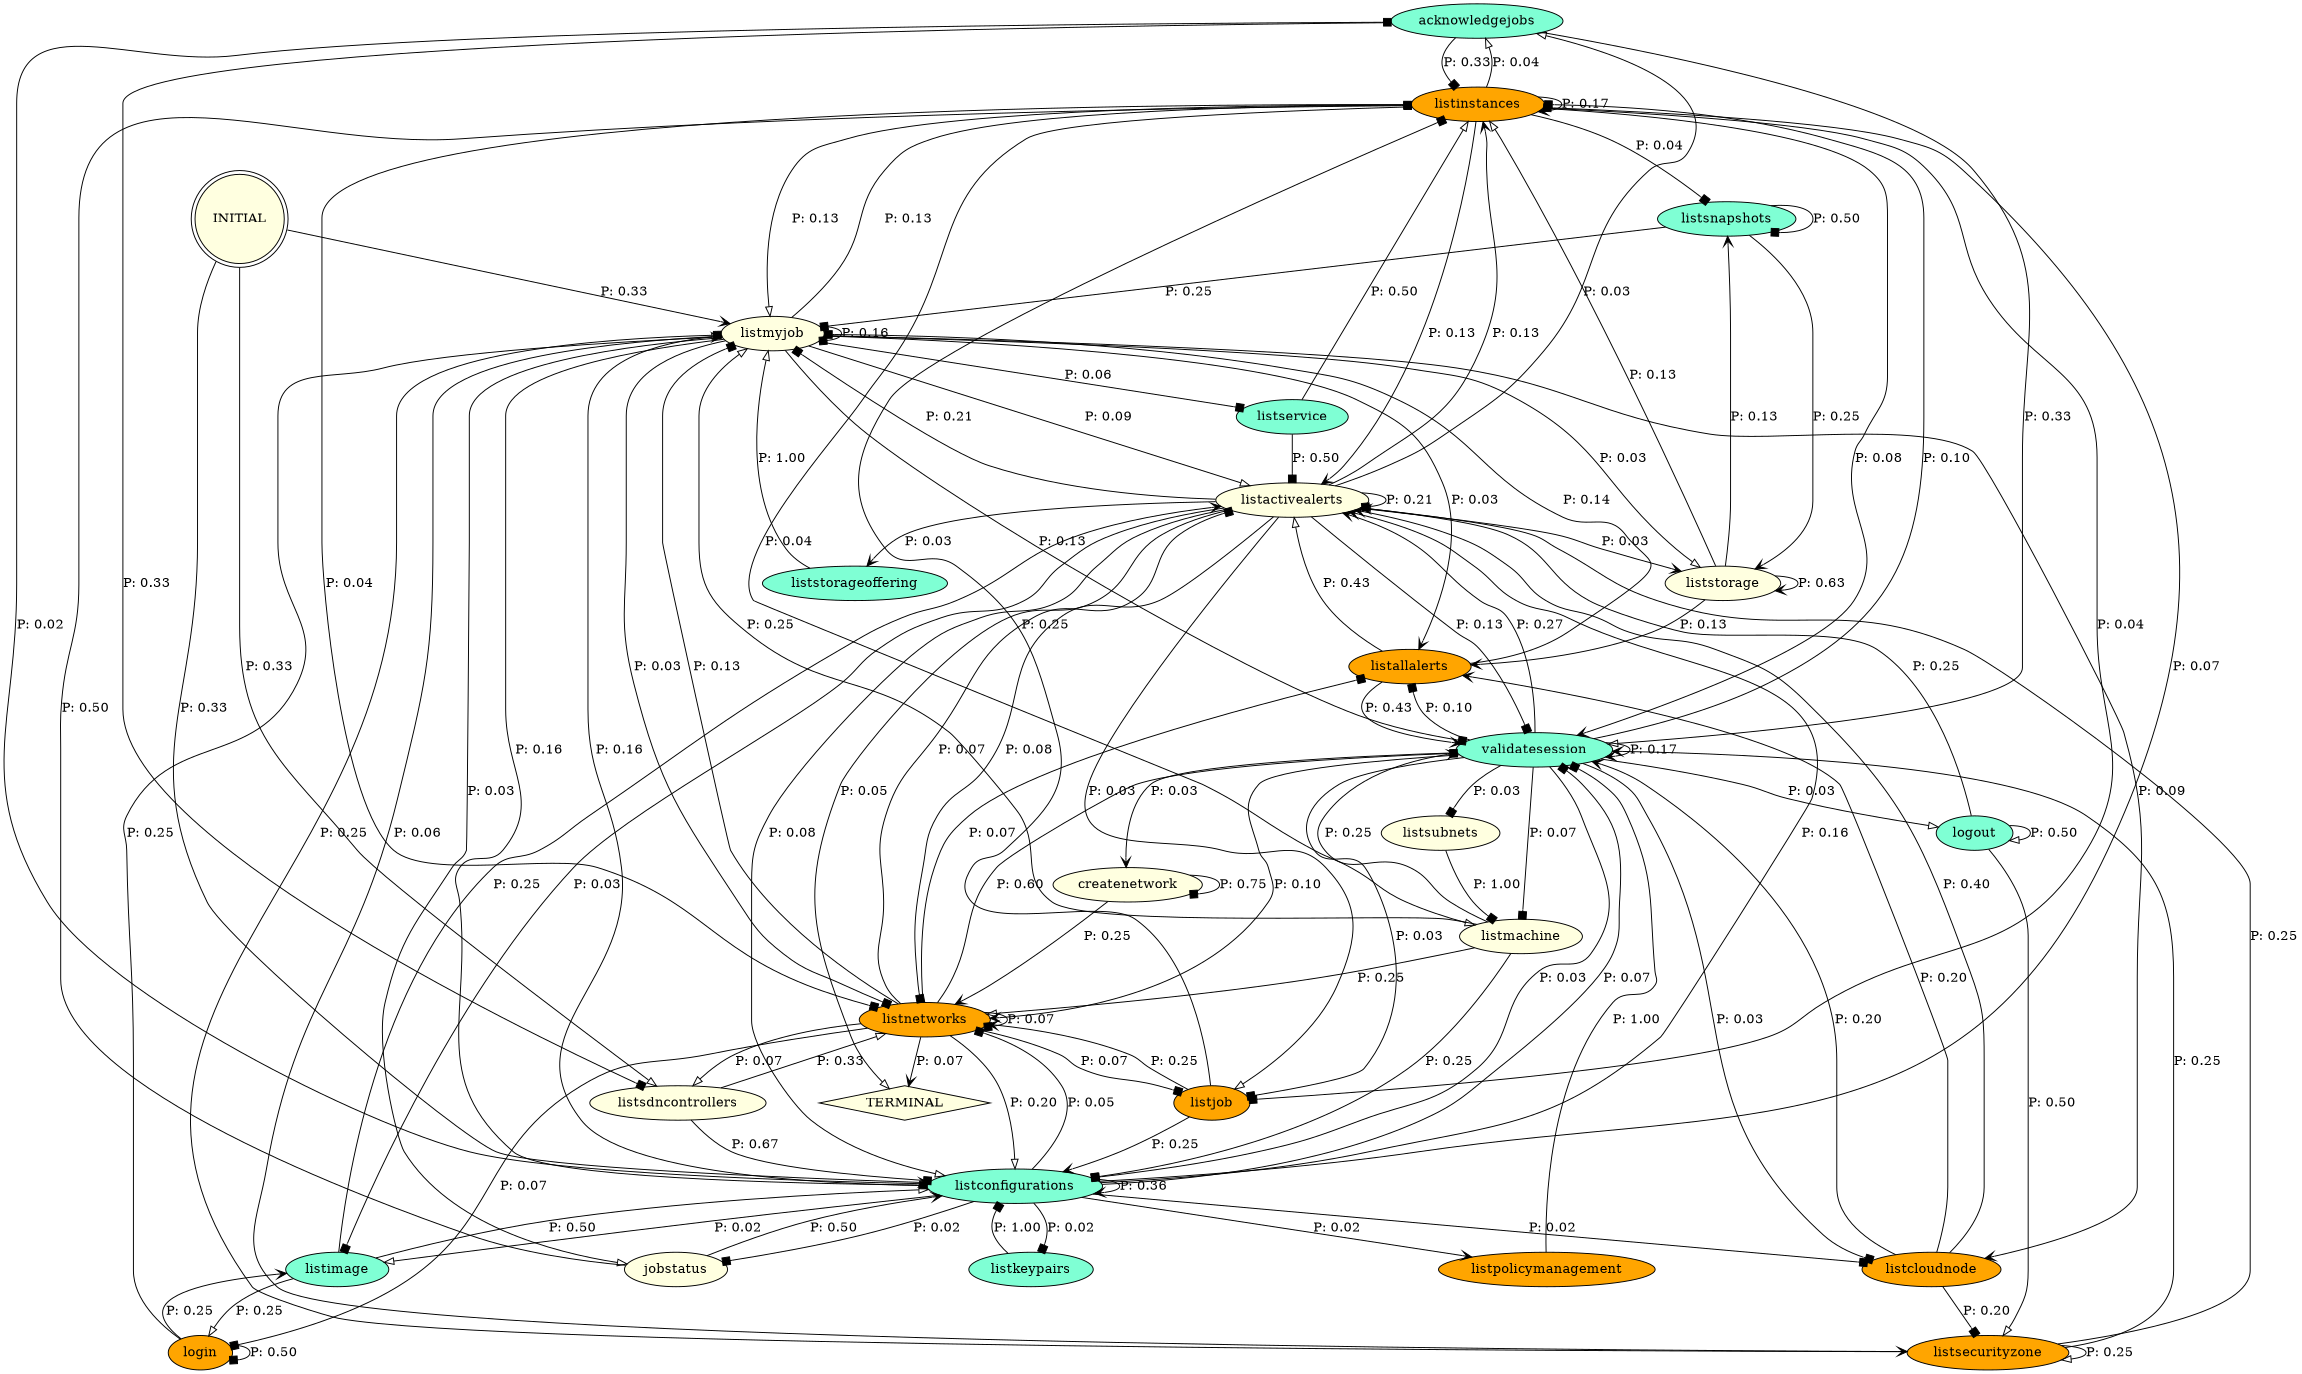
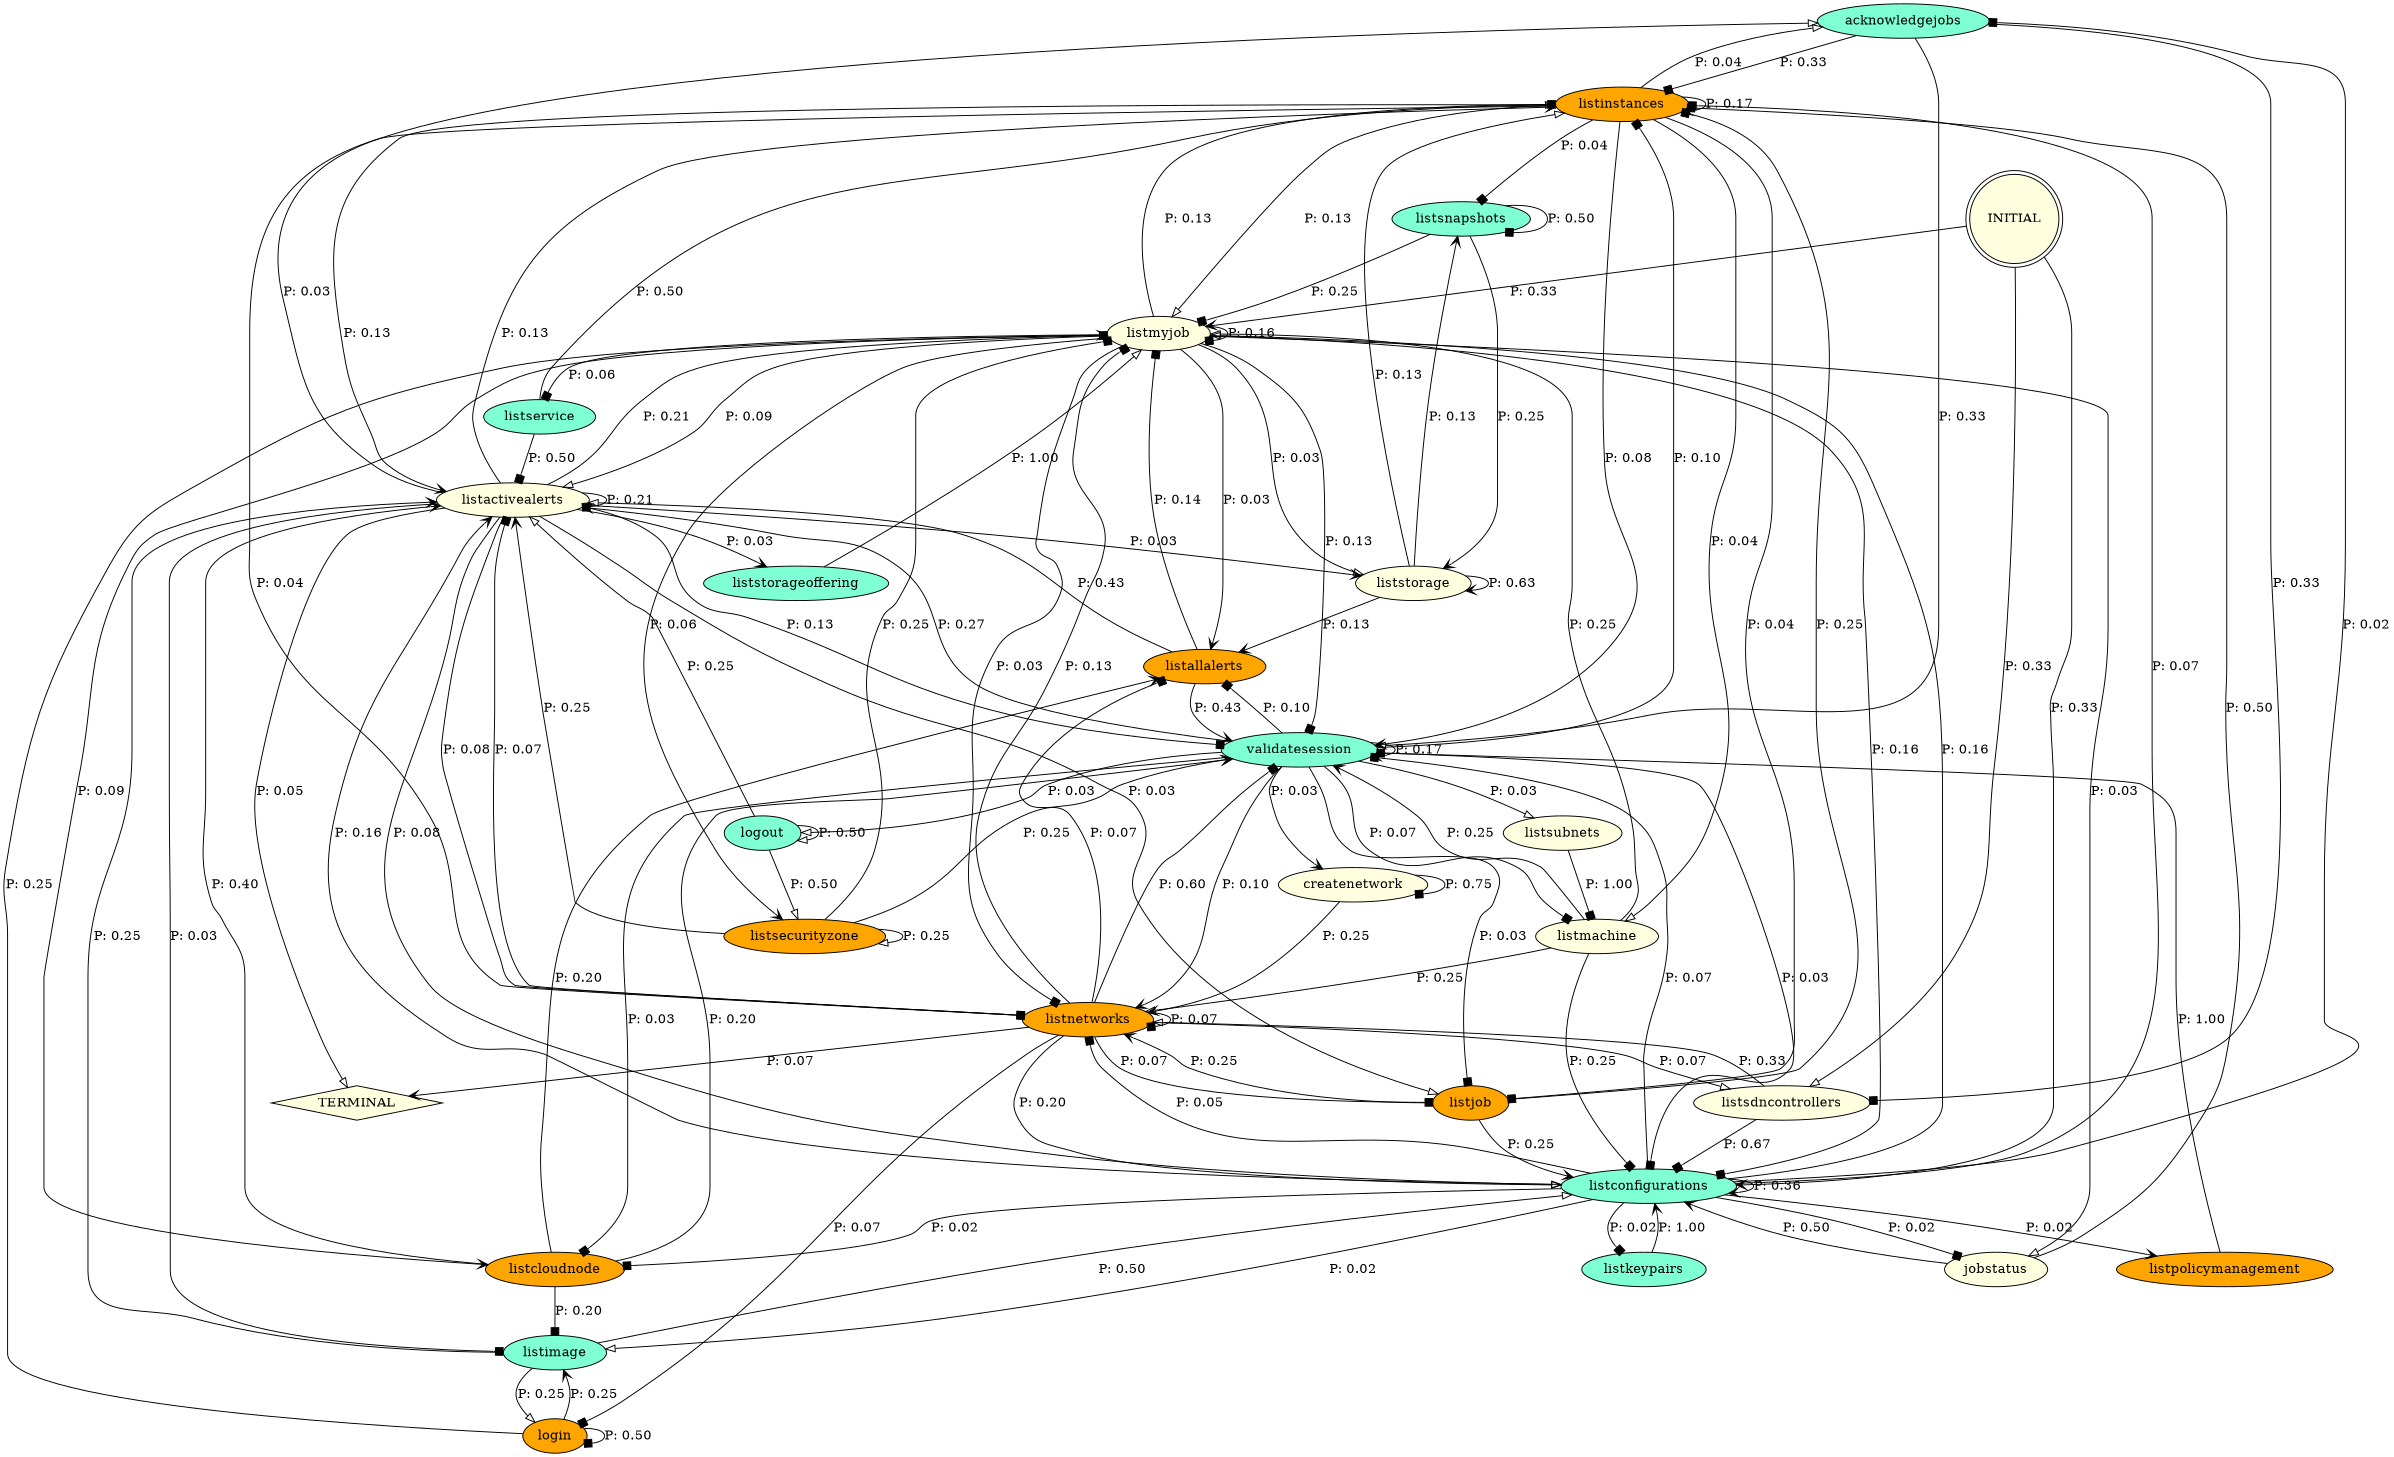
edge "validatesession" -> "listsubnets": arrowhead box -> onormal
edge "listkeypairs" -> "listconfigurations": arrowhead box -> vee
edge "listcloudnode" -> "listsecurityzone": now "listcloudnode" -> "listimage"
